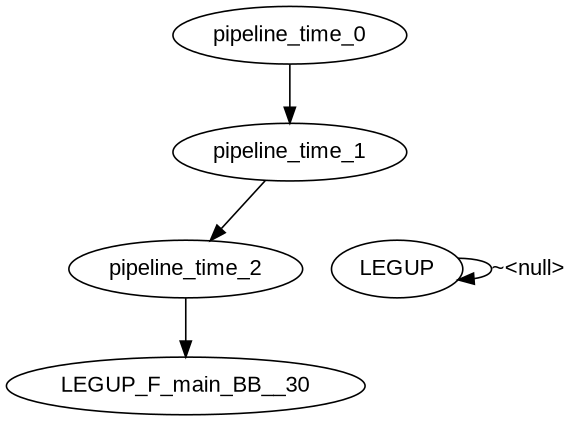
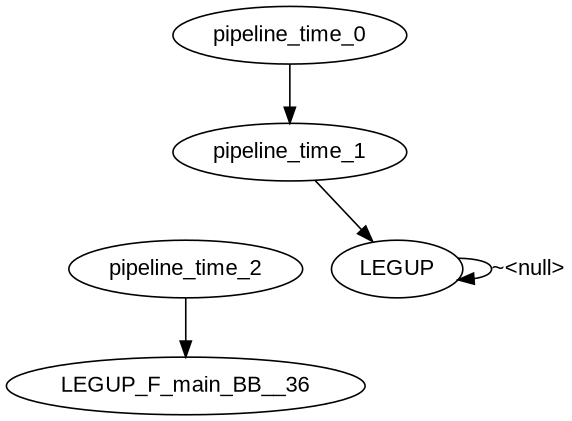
edge "pipeline_time_1" -> "pipeline_time_2": now "pipeline_time_1" -> "LEGUP"
node "LEGUP_F_main_BB__30": label "LEGUP_F_main_BB__30" -> "LEGUP_F_main_BB__36"
